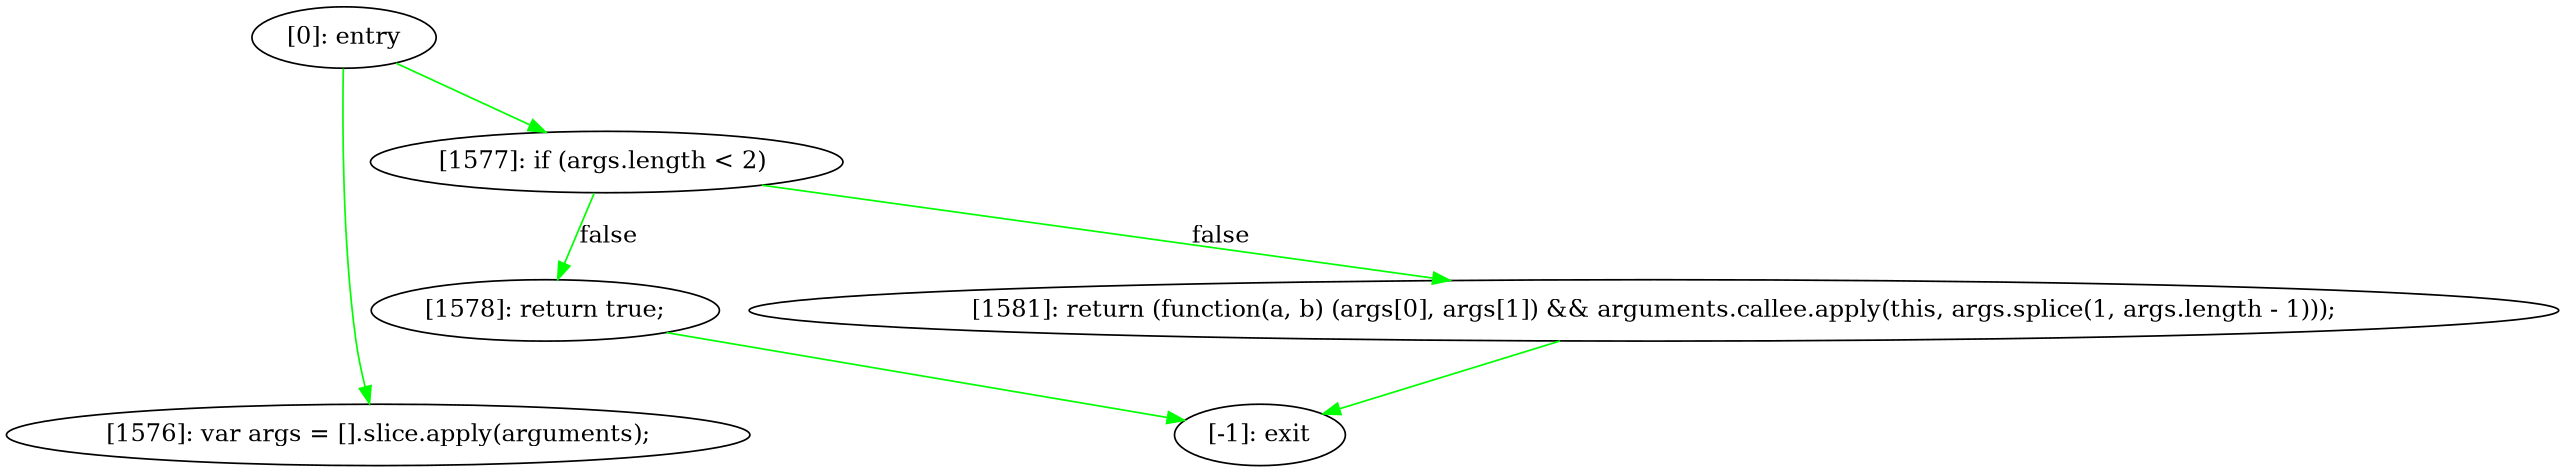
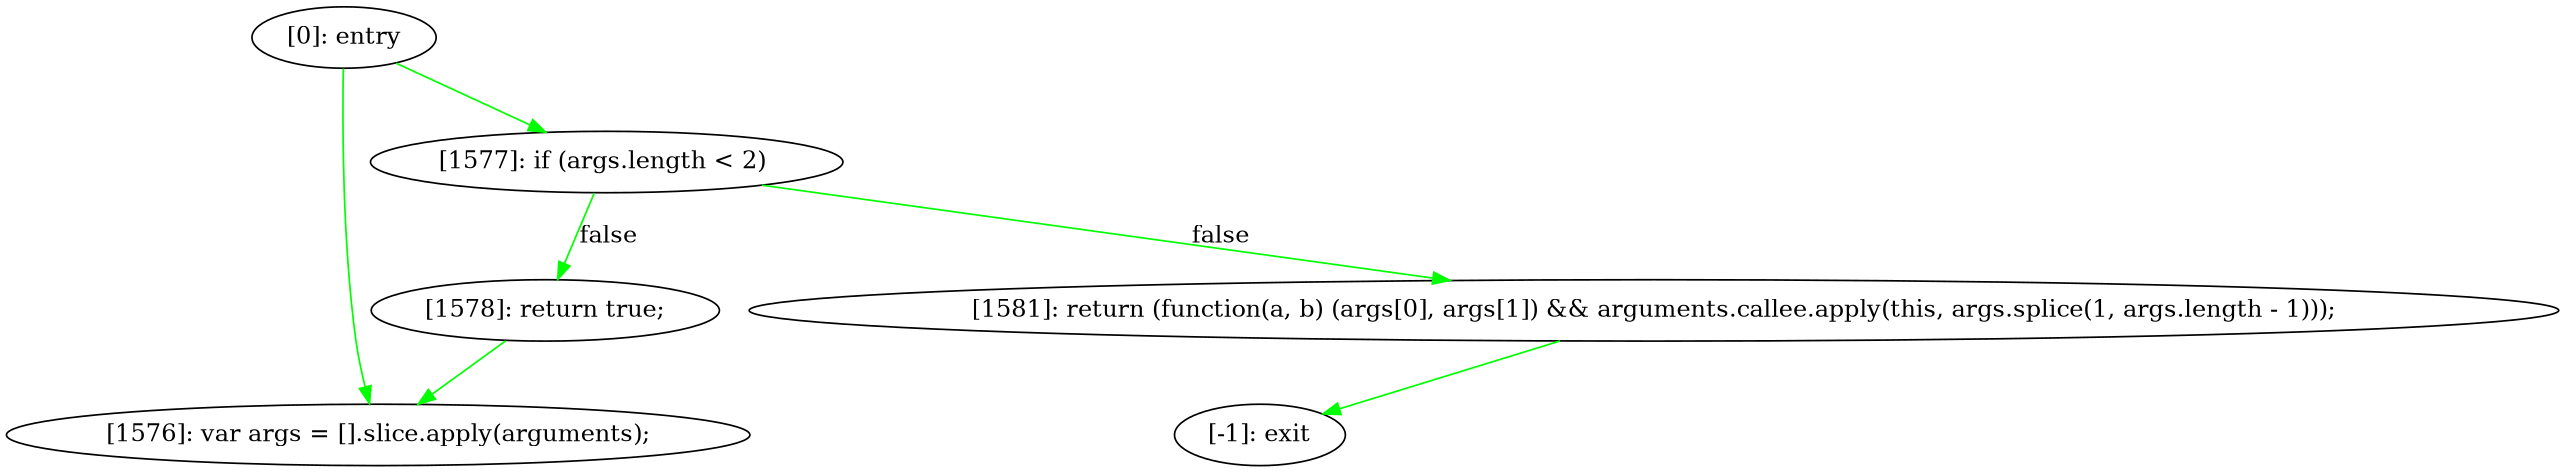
edge "[1578]: return true;" -> "[-1]: exit": now "[1578]: return true;" -> "[1576]: var args = [].slice.apply(arguments);"
